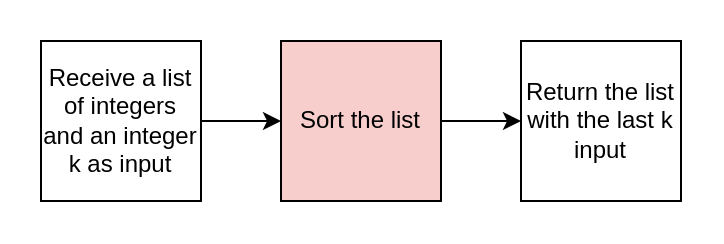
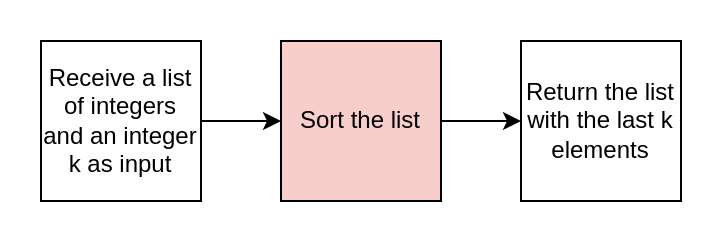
node "Return the list with the last k input": label "Return the list with the last k input" -> "Return the list with the last k elements"
